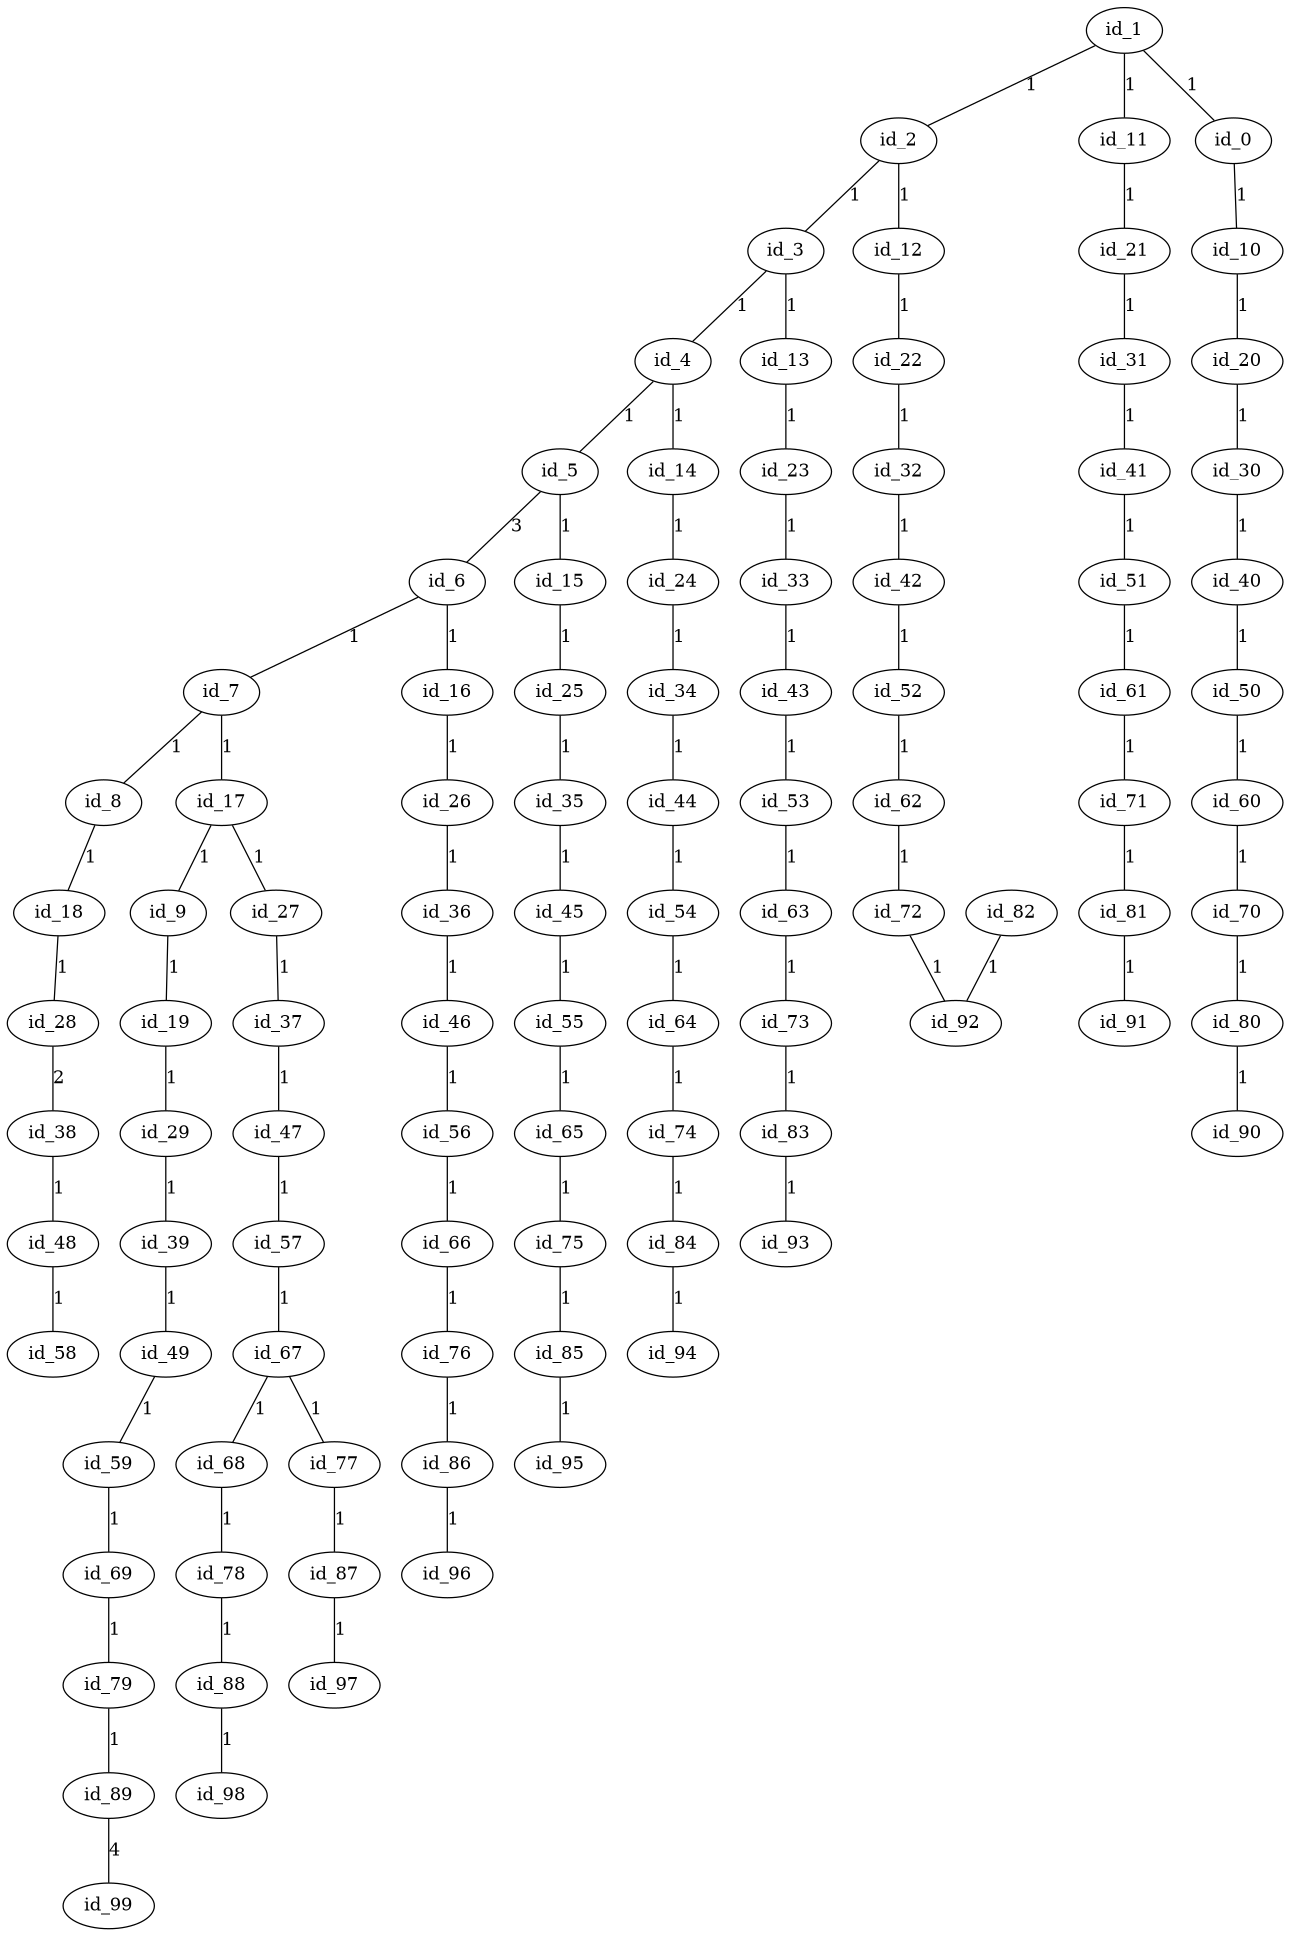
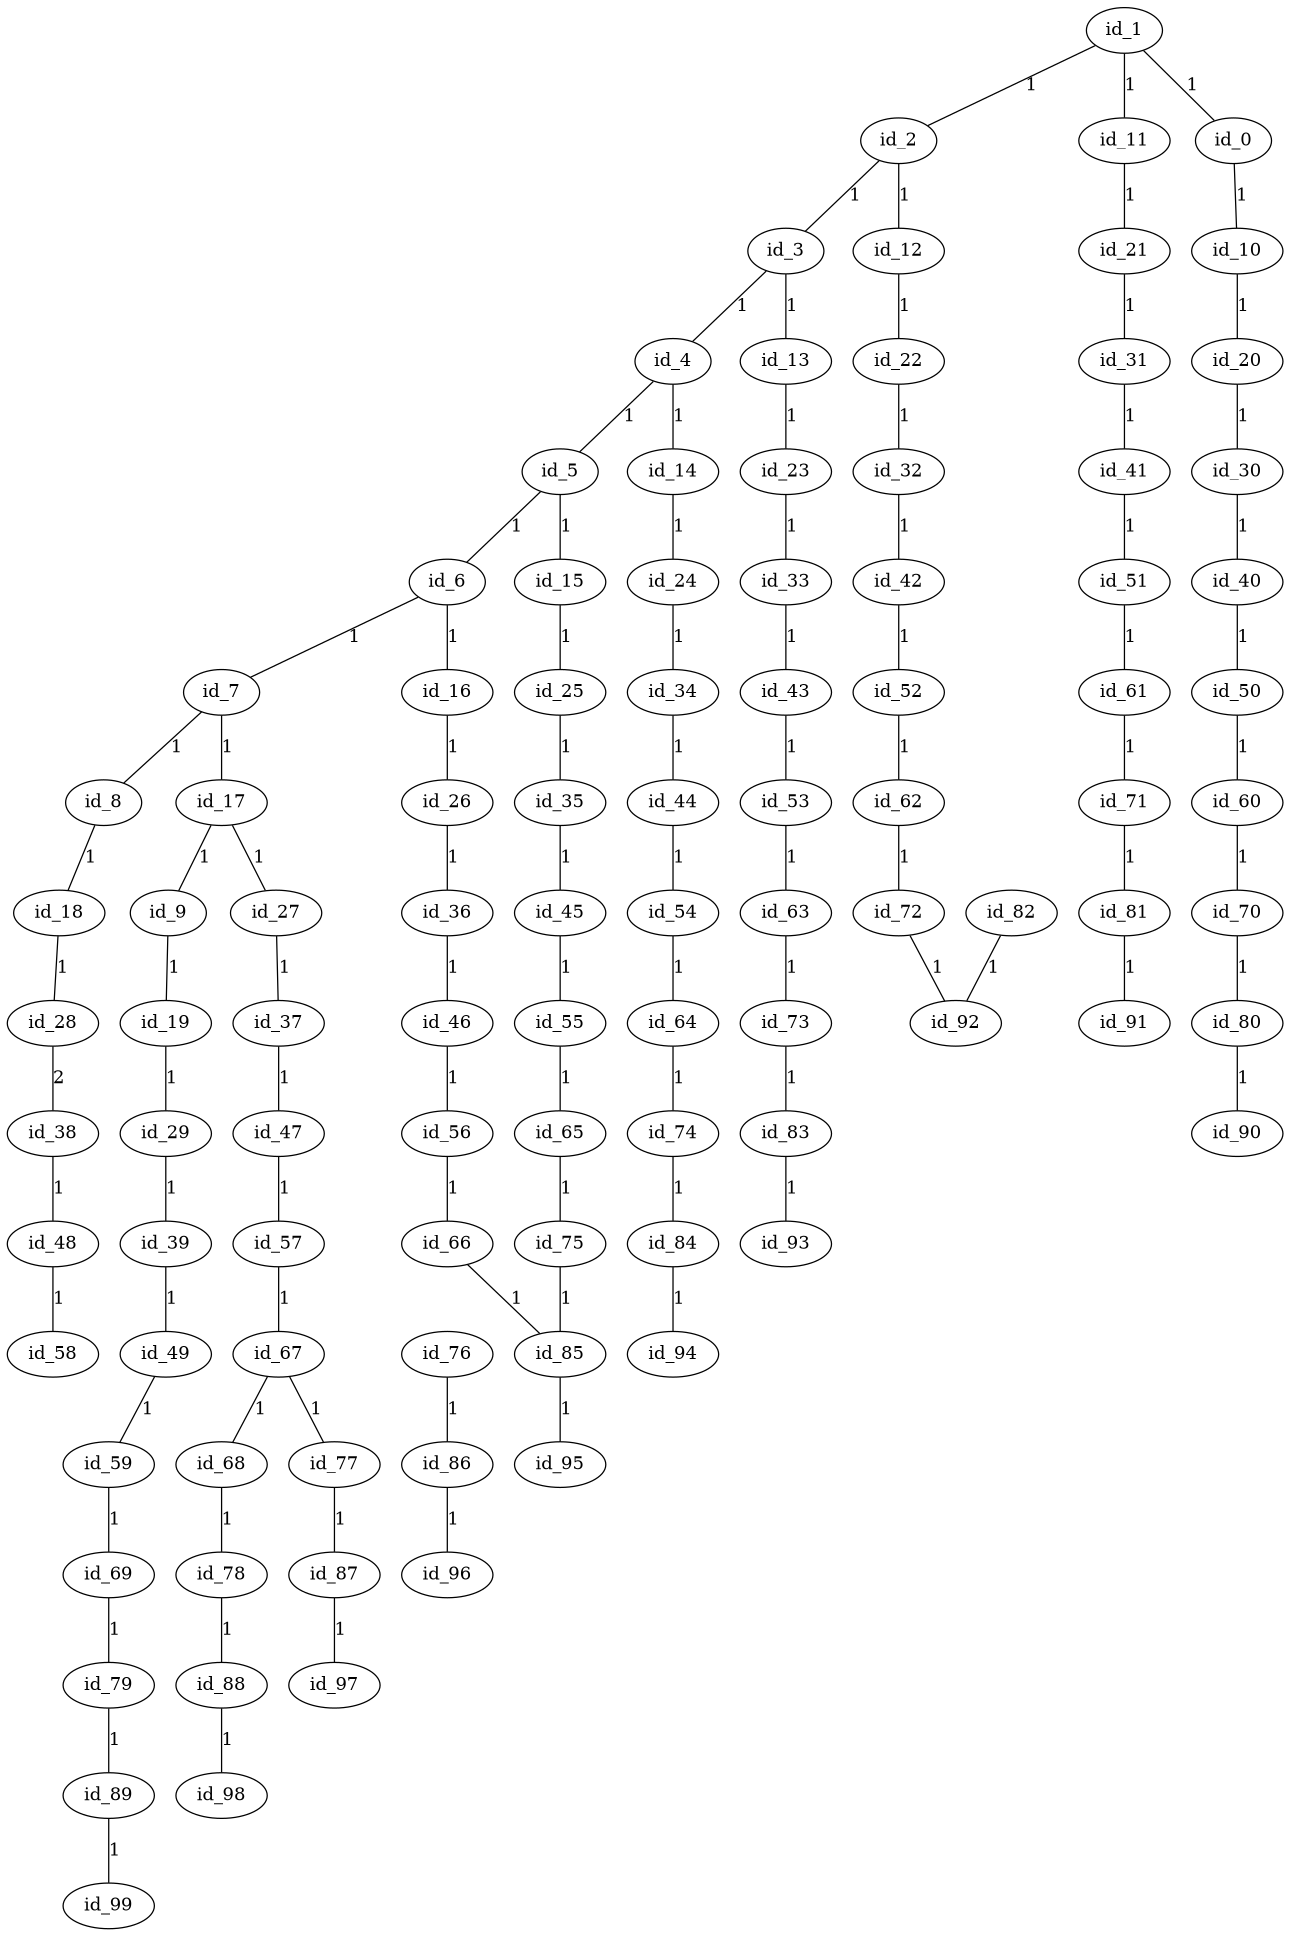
edge "id_5" -- "id_6": label "3" -> "1"
edge "id_66" -- "id_76": now "id_66" -- "id_85"
edge "id_89" -- "id_99": label "4" -> "1"
